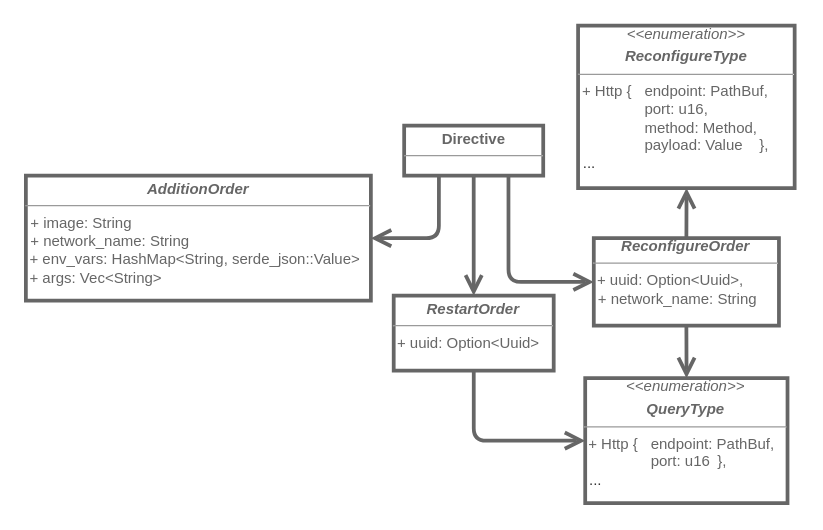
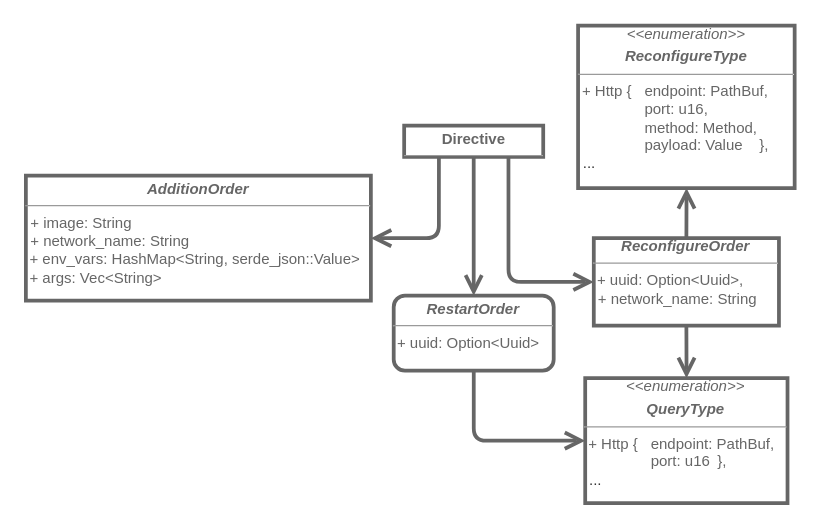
node "Directive": size 139x50 -> 139x31
node "RestartOrder + uuid: Option<Uuid>": shape rectangle -> rounded rectangle
